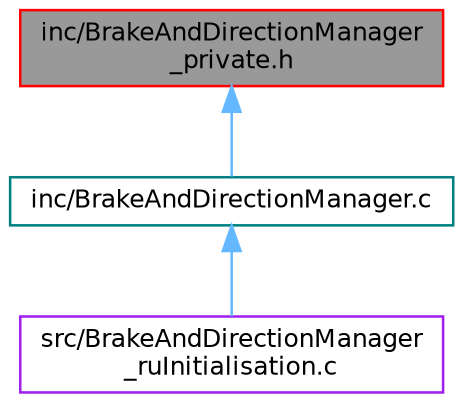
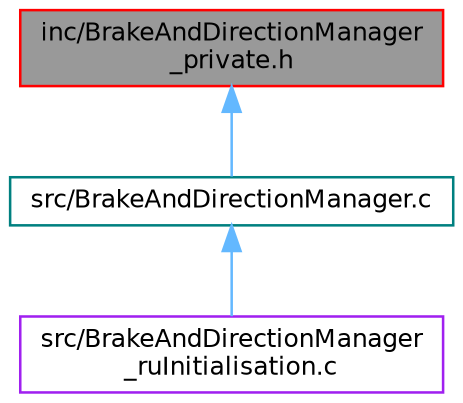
node "inc/BrakeAndDirectionManager.c": label "inc/BrakeAndDirectionManager.c" -> "src/BrakeAndDirectionManager.c"
